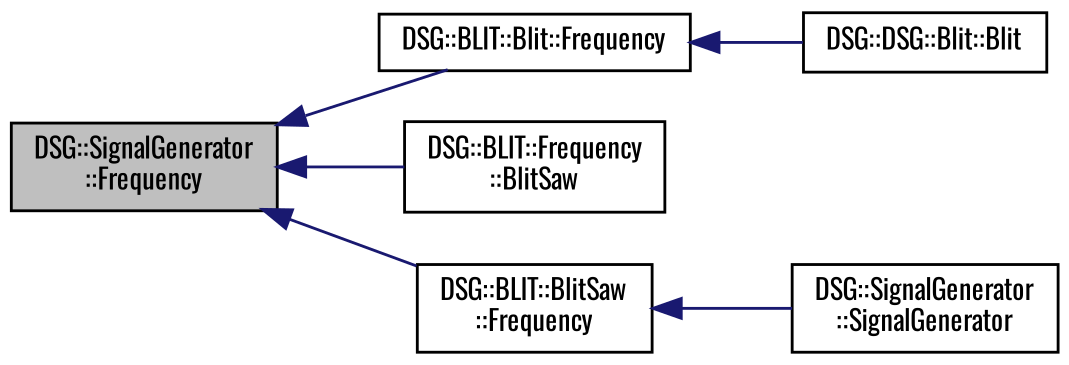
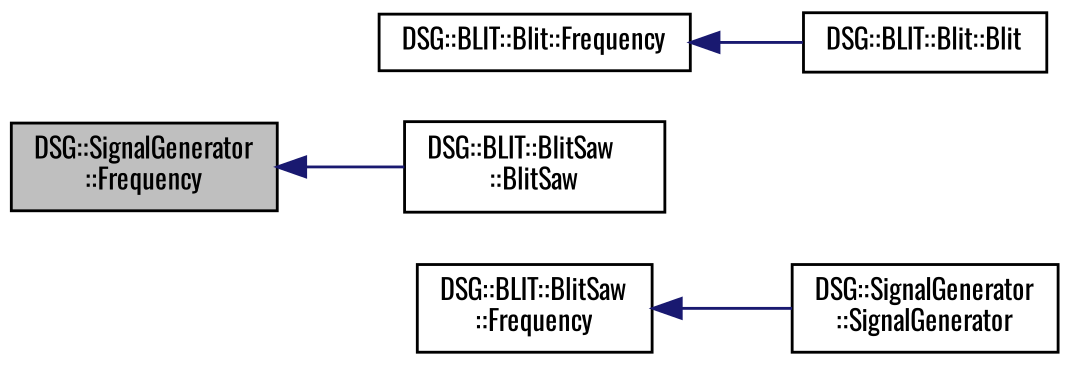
node "DSG::DSG::Blit::Blit": label "DSG::DSG::Blit::Blit" -> "DSG::BLIT::Blit::Blit"
edge "DSG::BLIT::Blit::Frequency" -> "DSG::SignalGenerator ::Frequency": removed
node "DSG::BLIT::Frequency ::BlitSaw": label "DSG::BLIT::Frequency ::BlitSaw" -> "DSG::BLIT::BlitSaw ::BlitSaw"
edge "DSG::BLIT::BlitSaw ::Frequency" -> "DSG::SignalGenerator ::Frequency": removed
